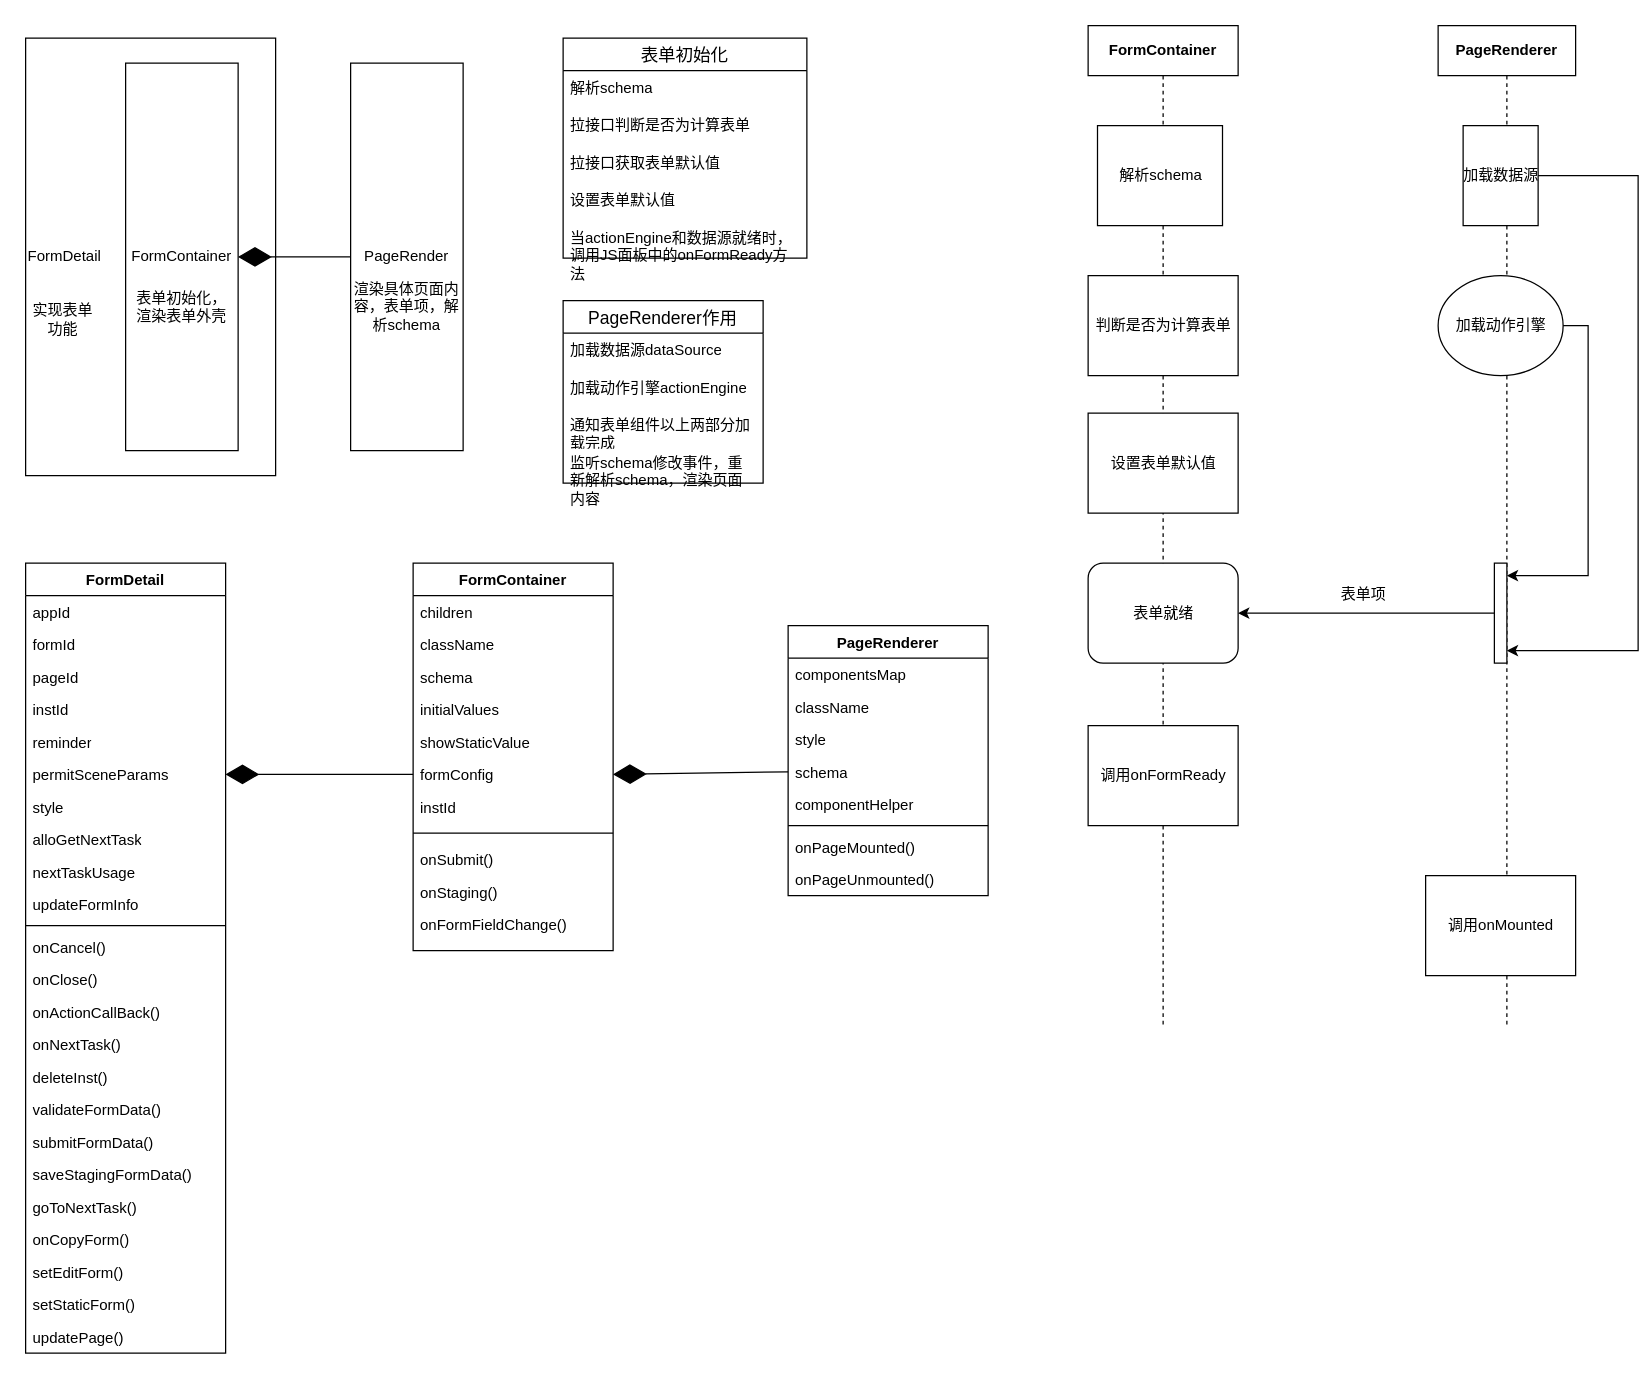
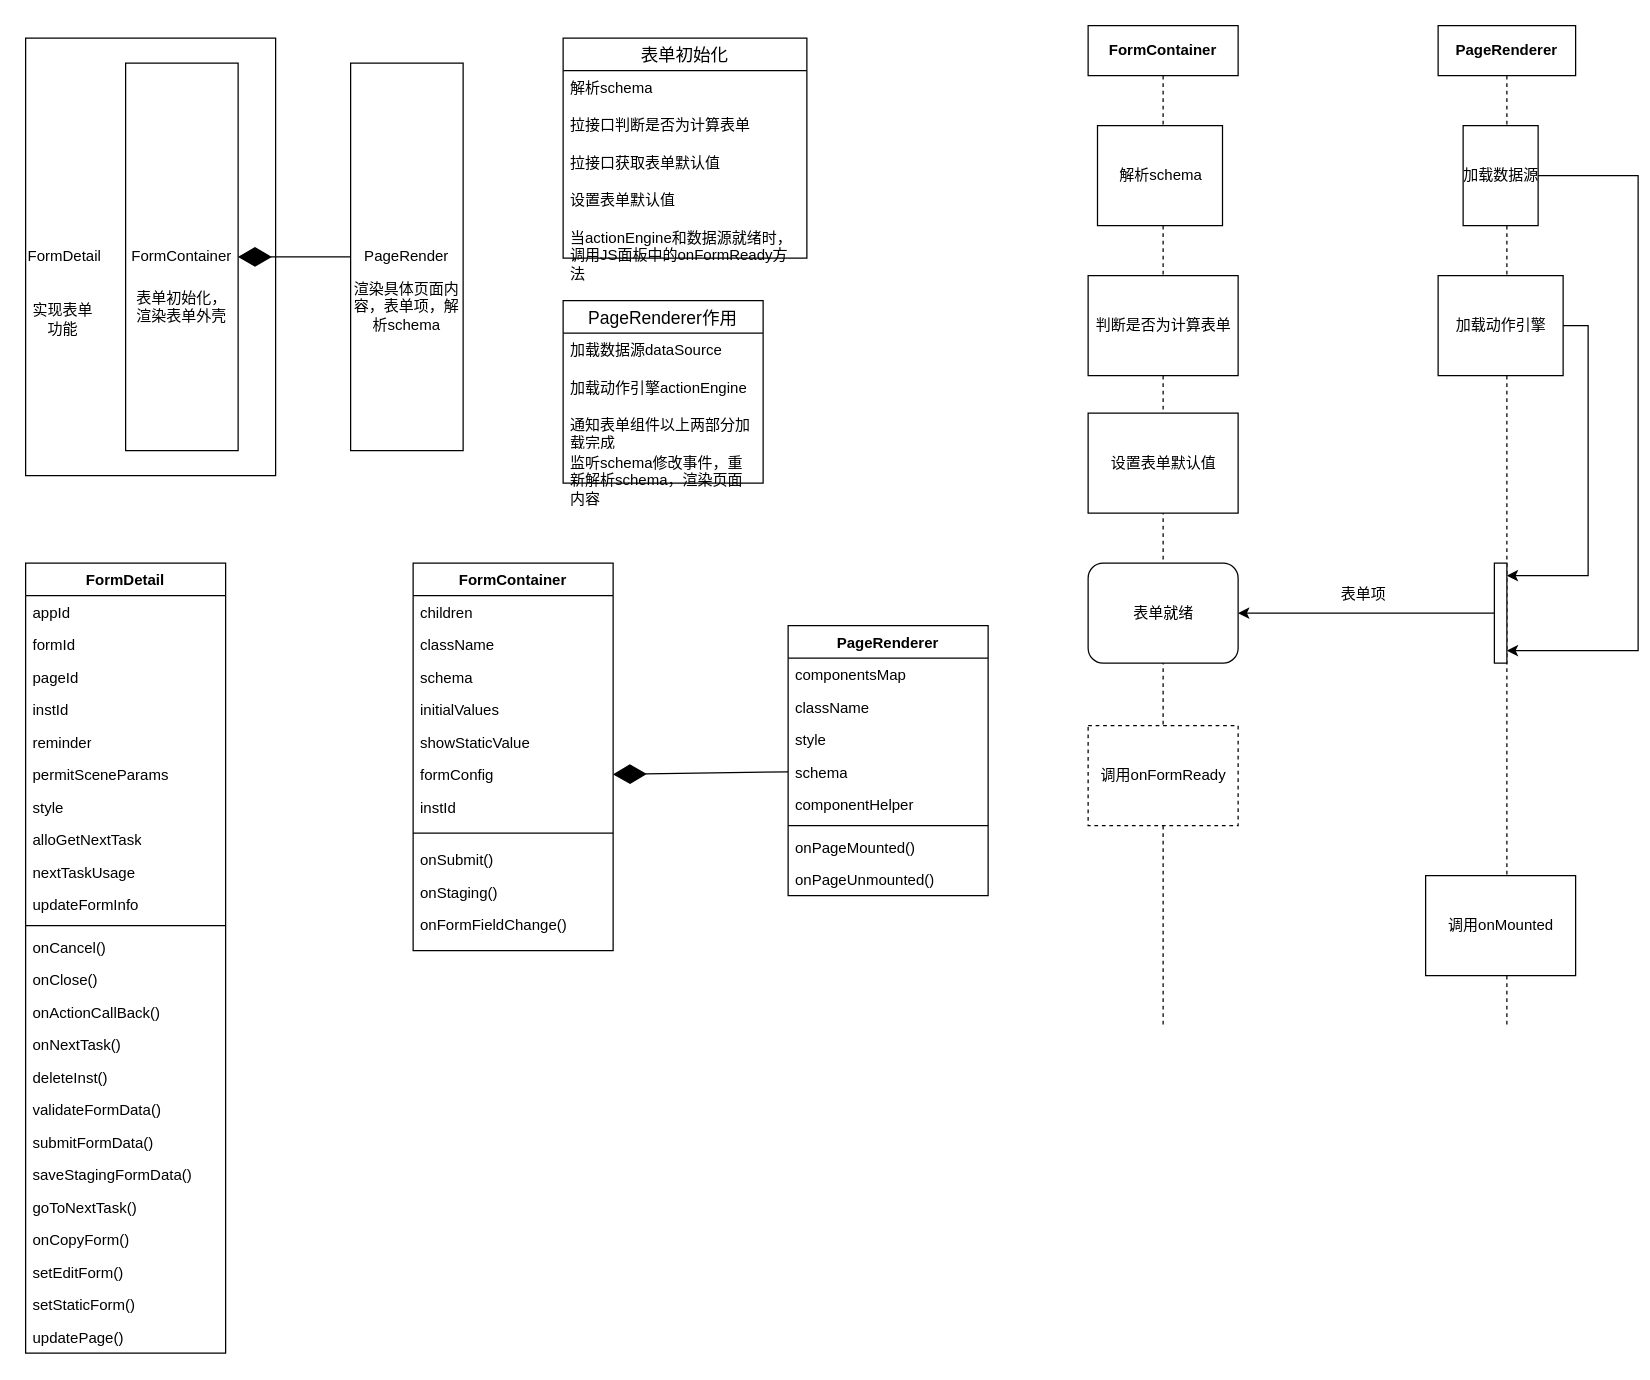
node "加载动作引擎": shape ellipse -> rectangle
edge "formConfig" -> "permitSceneParams": removed
node "调用onFormReady": style solid -> dashed
